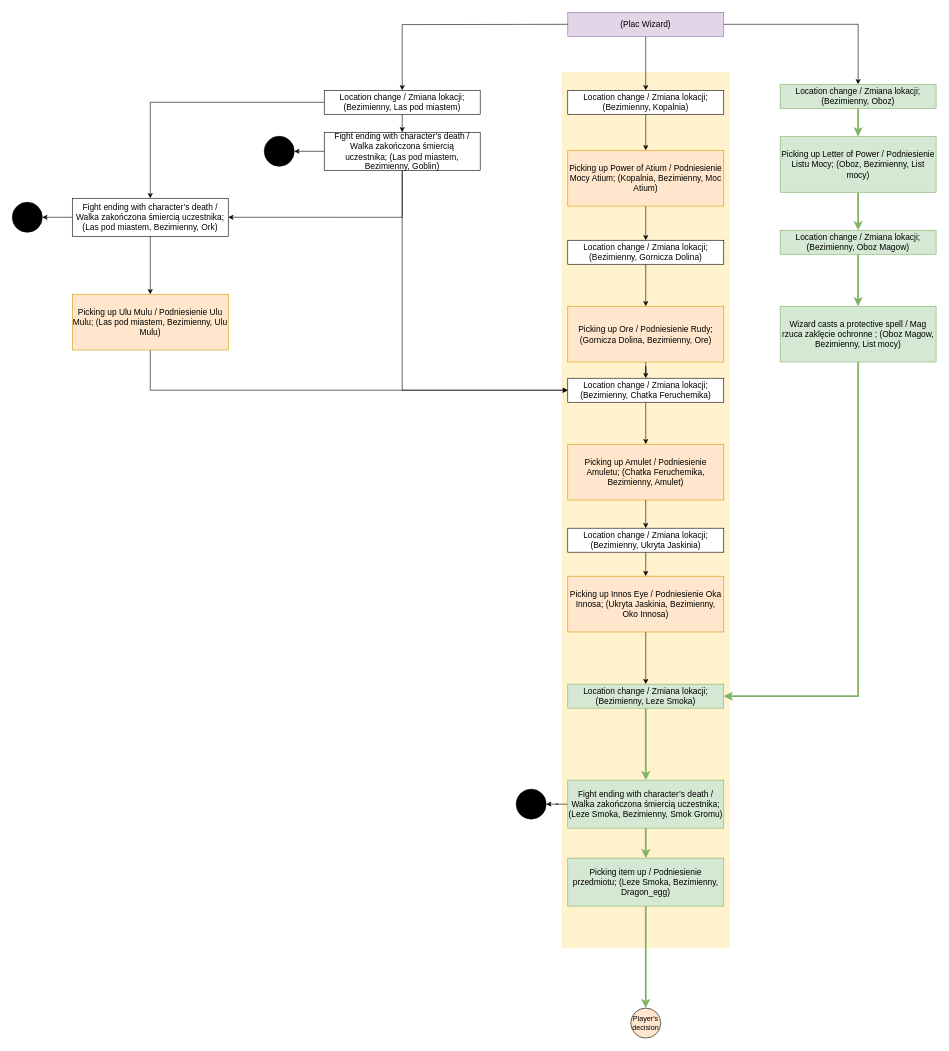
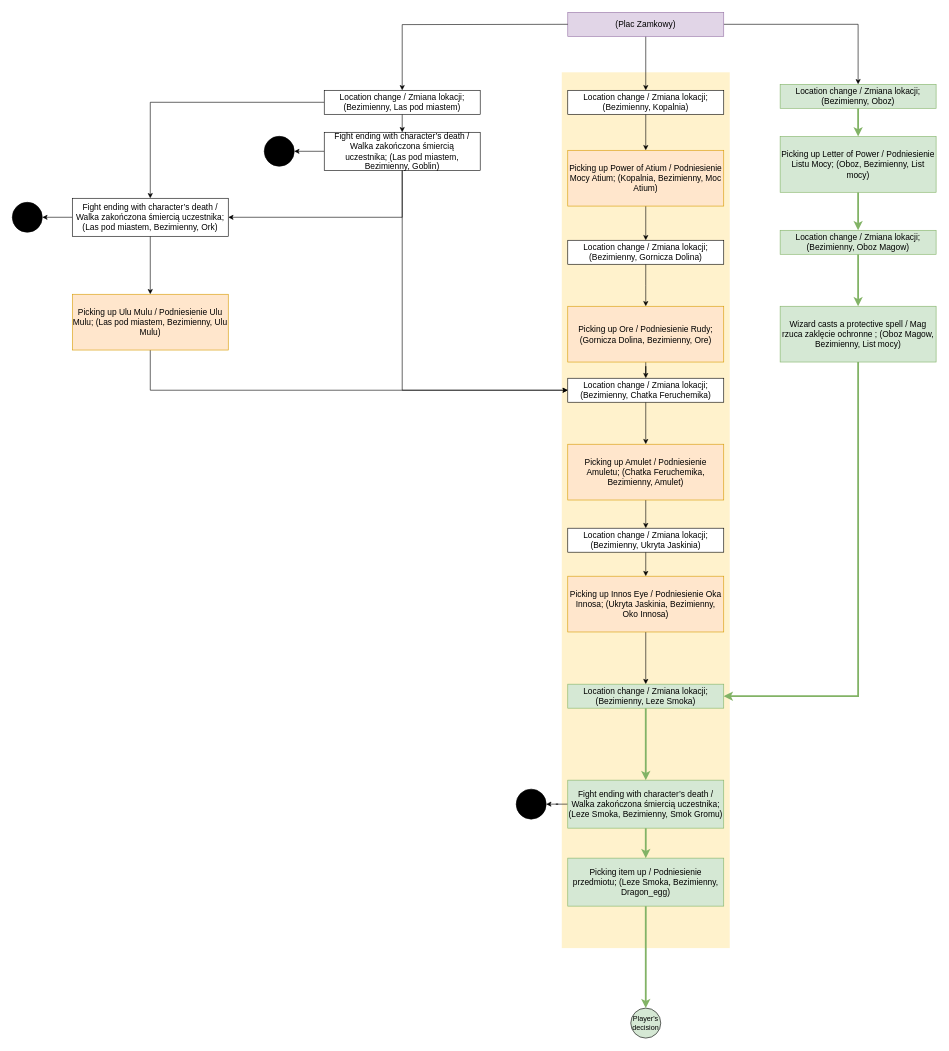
node "(Plac Wizard)": label "(Plac Wizard)" -> "(Plac Zamkowy)"
node "Player's decision": fillcolor #ffe6cc -> #d5e8d4
